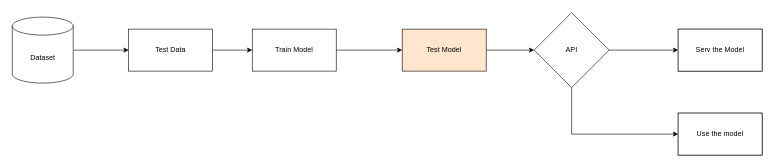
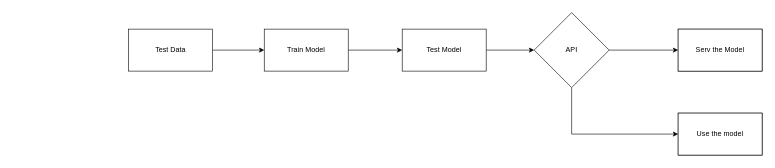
node "Dataset": removed
edge "Dataset" -> "Test Data": removed
node "Train Model": moved (294, 50) -> (306, 50)
node "Test Model": fillcolor #ffe6cc -> #ffffff
